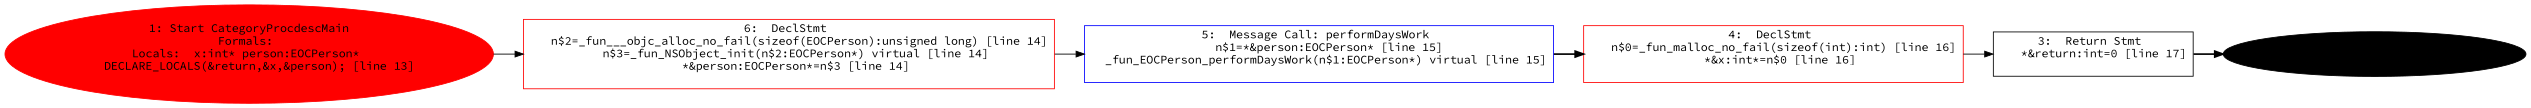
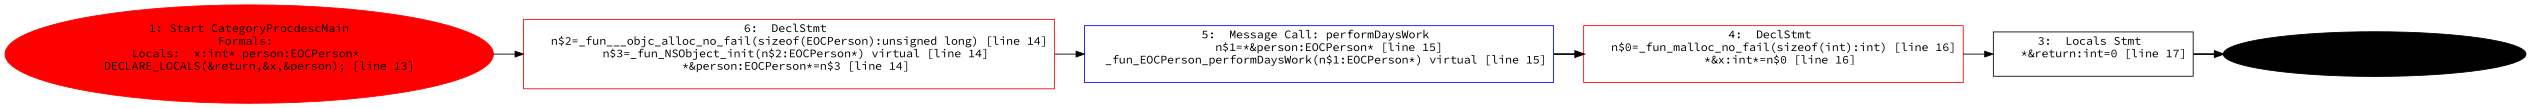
node "3:  Return Stmt *&return:int=0 [line 17]": label "3:  Return Stmt *&return:int=0 [line 17]" -> "3:  Locals Stmt *&return:int=0 [line 17]"
